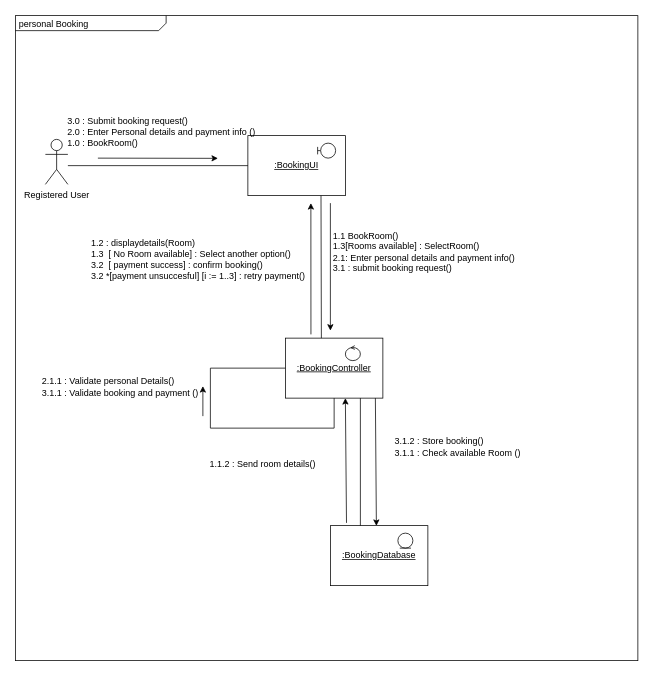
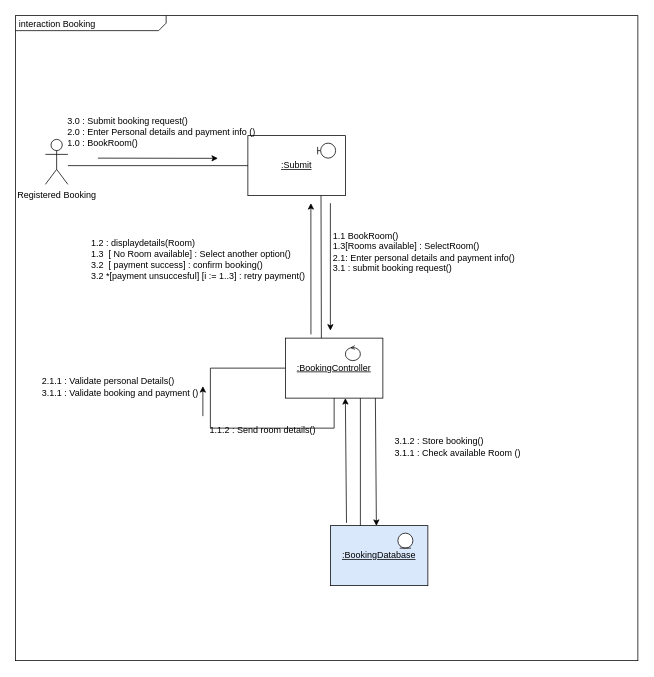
node "personal Booking": label "personal Booking" -> "interaction Booking"
node ":BookingUI": label ":BookingUI" -> ":Submit"
node "Registered User": label "Registered User" -> "Registered Booking"
node "1.1.2 : Send room details()": moved (263, 469) -> (263, 435)
node ":BookingDatabase": fillcolor #ffffff -> #dae8fc
